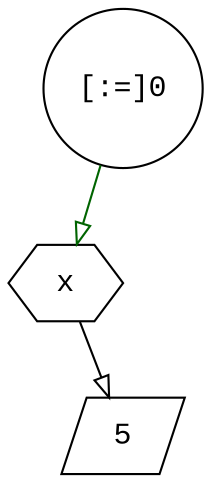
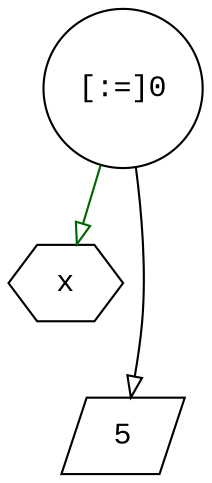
edge "x" -> "5": now "[:=]0" -> "5"
